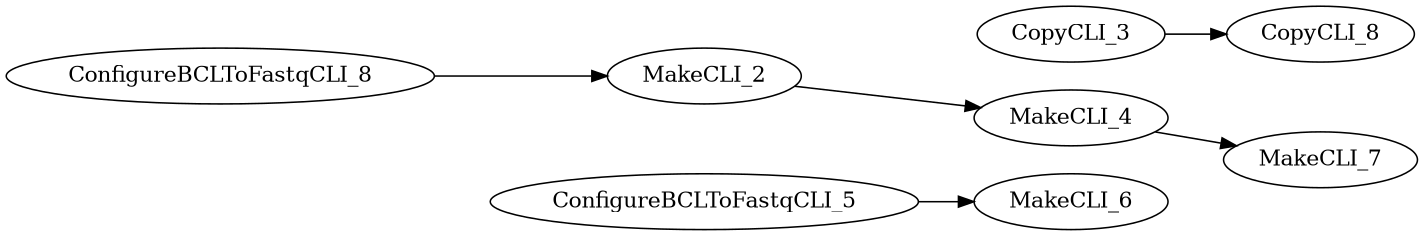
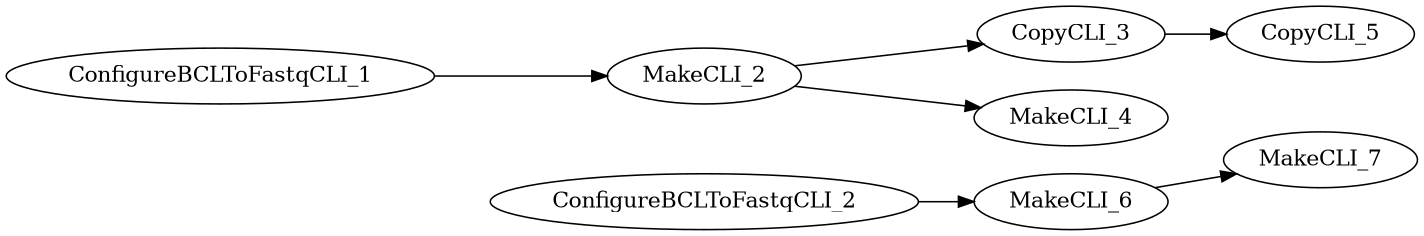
node "CopyCLI_8": label "CopyCLI_8" -> "CopyCLI_5"
edge "MakeCLI_2" -> "CopyCLI_3": added
node "ConfigureBCLToFastqCLI_8": label "ConfigureBCLToFastqCLI_8" -> "ConfigureBCLToFastqCLI_1"
edge "MakeCLI_4" -> "MakeCLI_7": now "MakeCLI_6" -> "MakeCLI_7"
node "ConfigureBCLToFastqCLI_5": label "ConfigureBCLToFastqCLI_5" -> "ConfigureBCLToFastqCLI_2"
